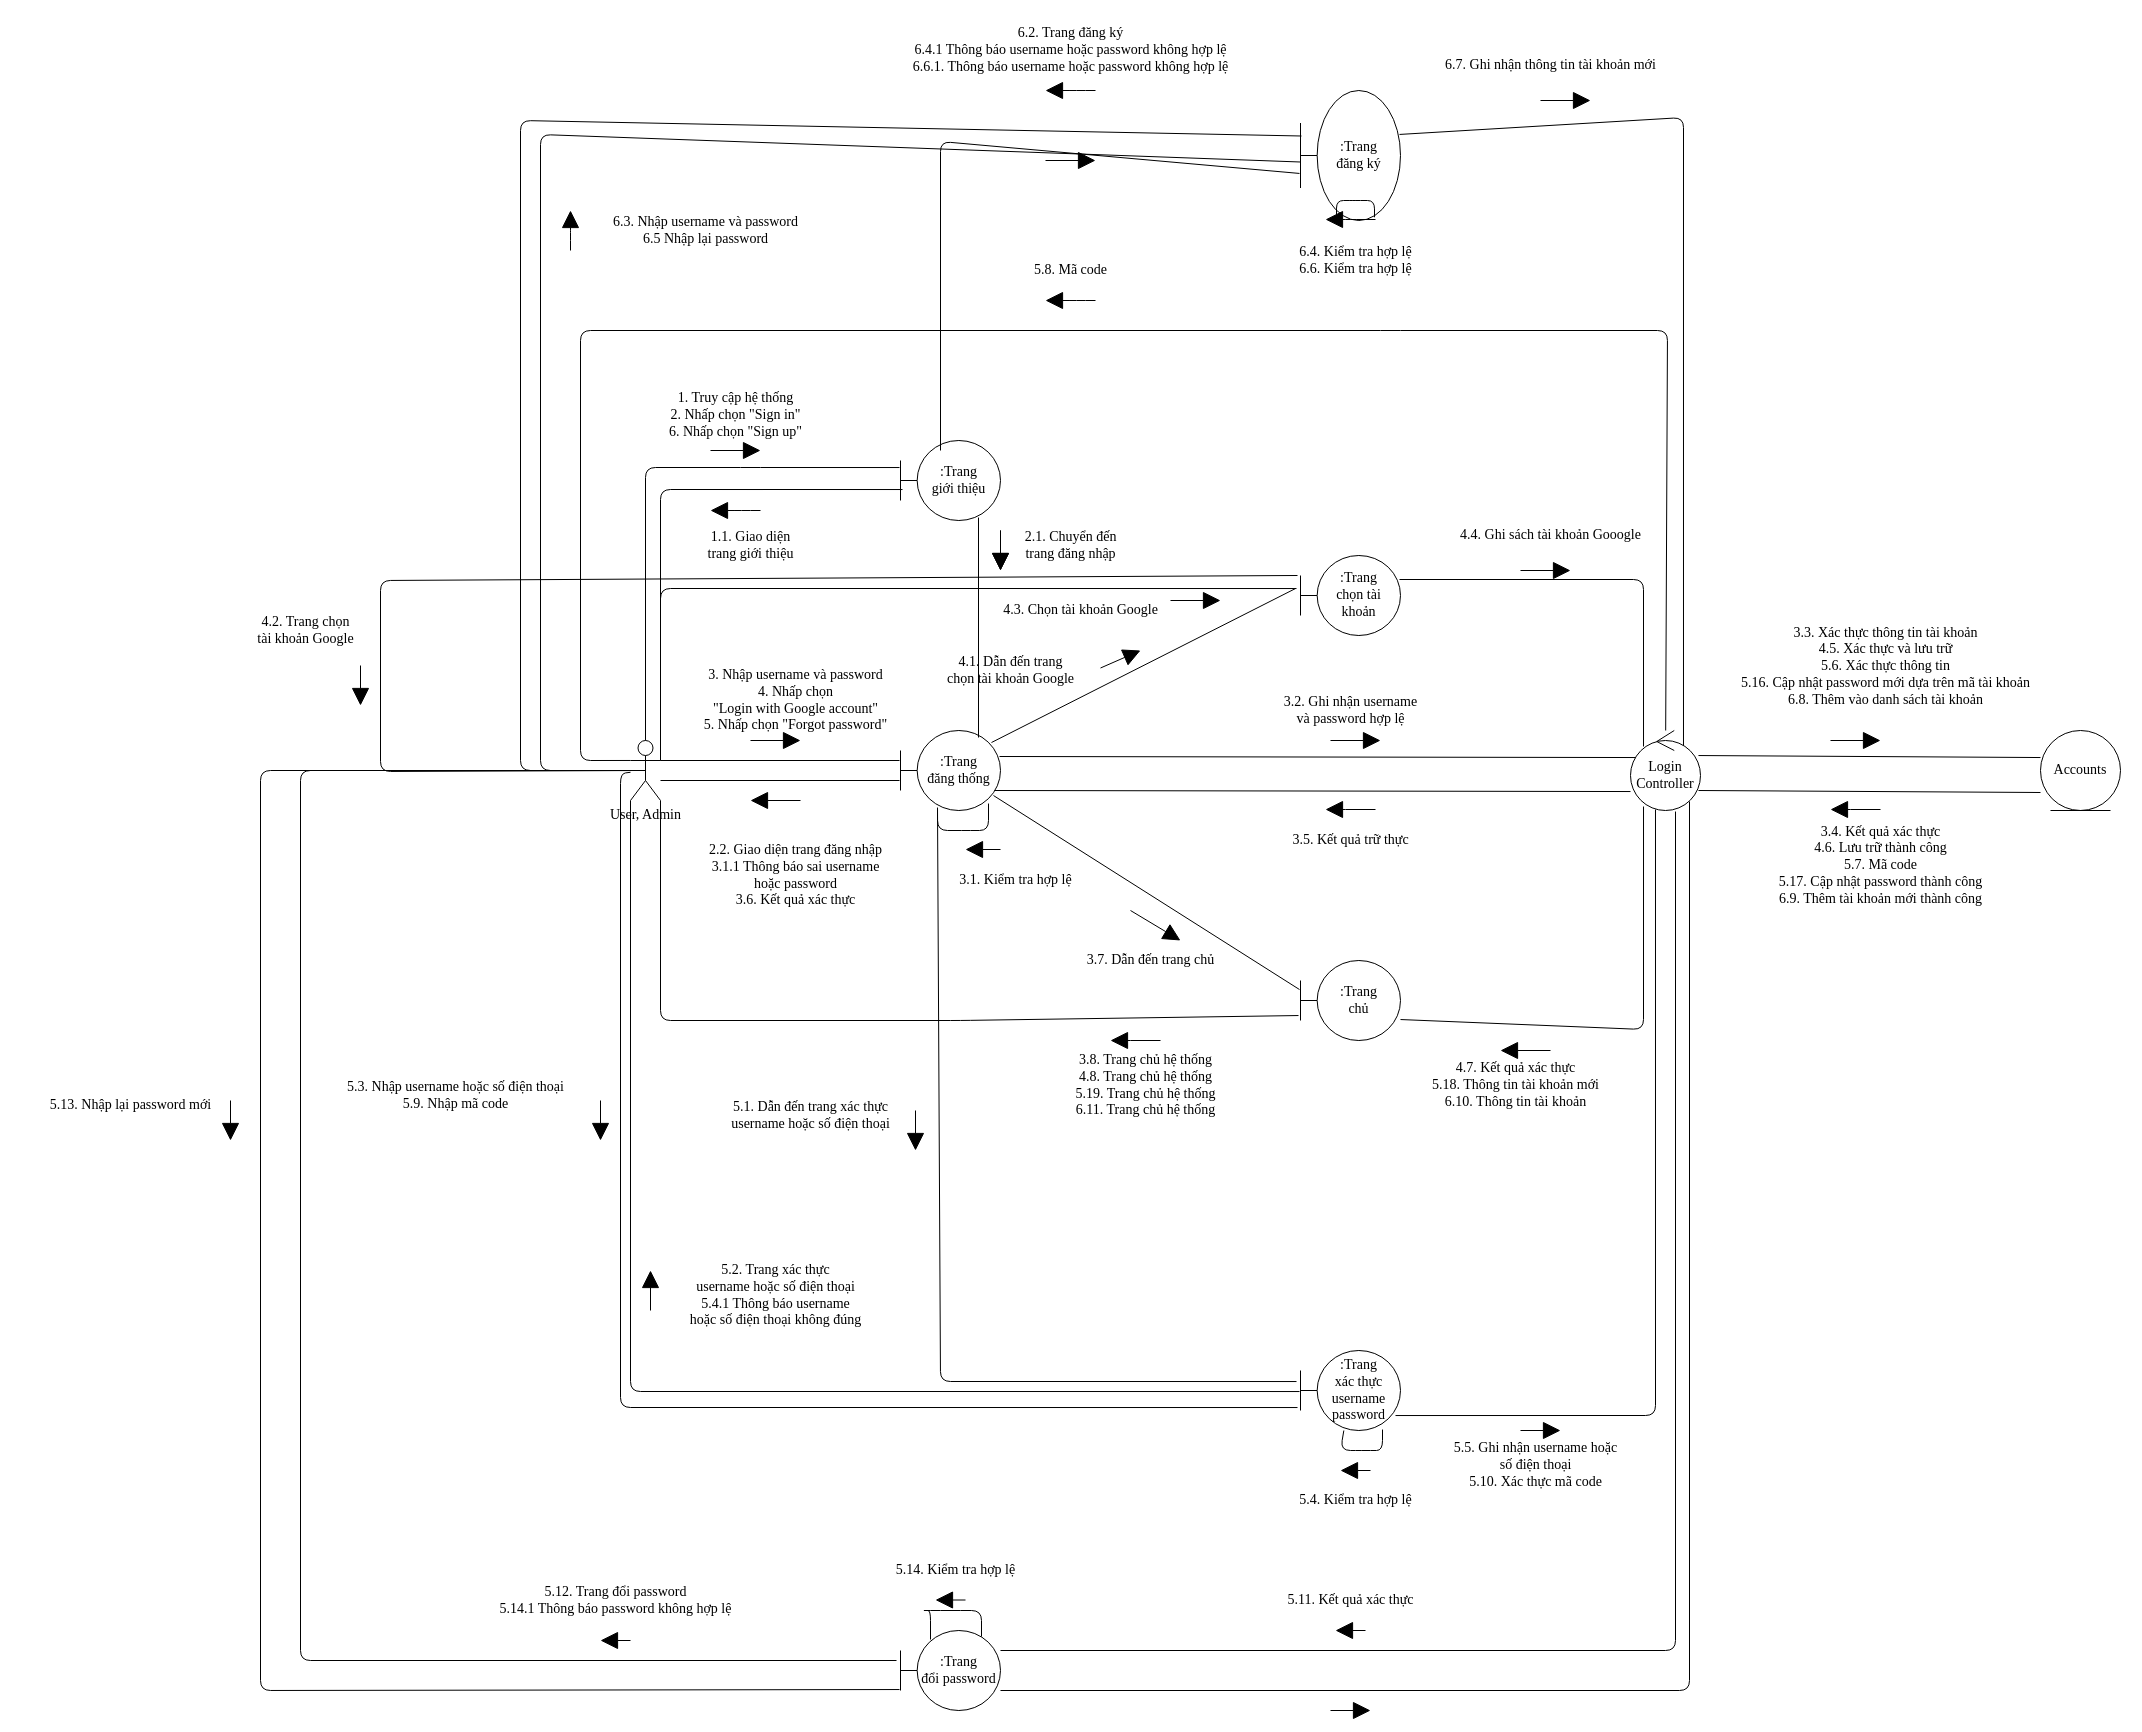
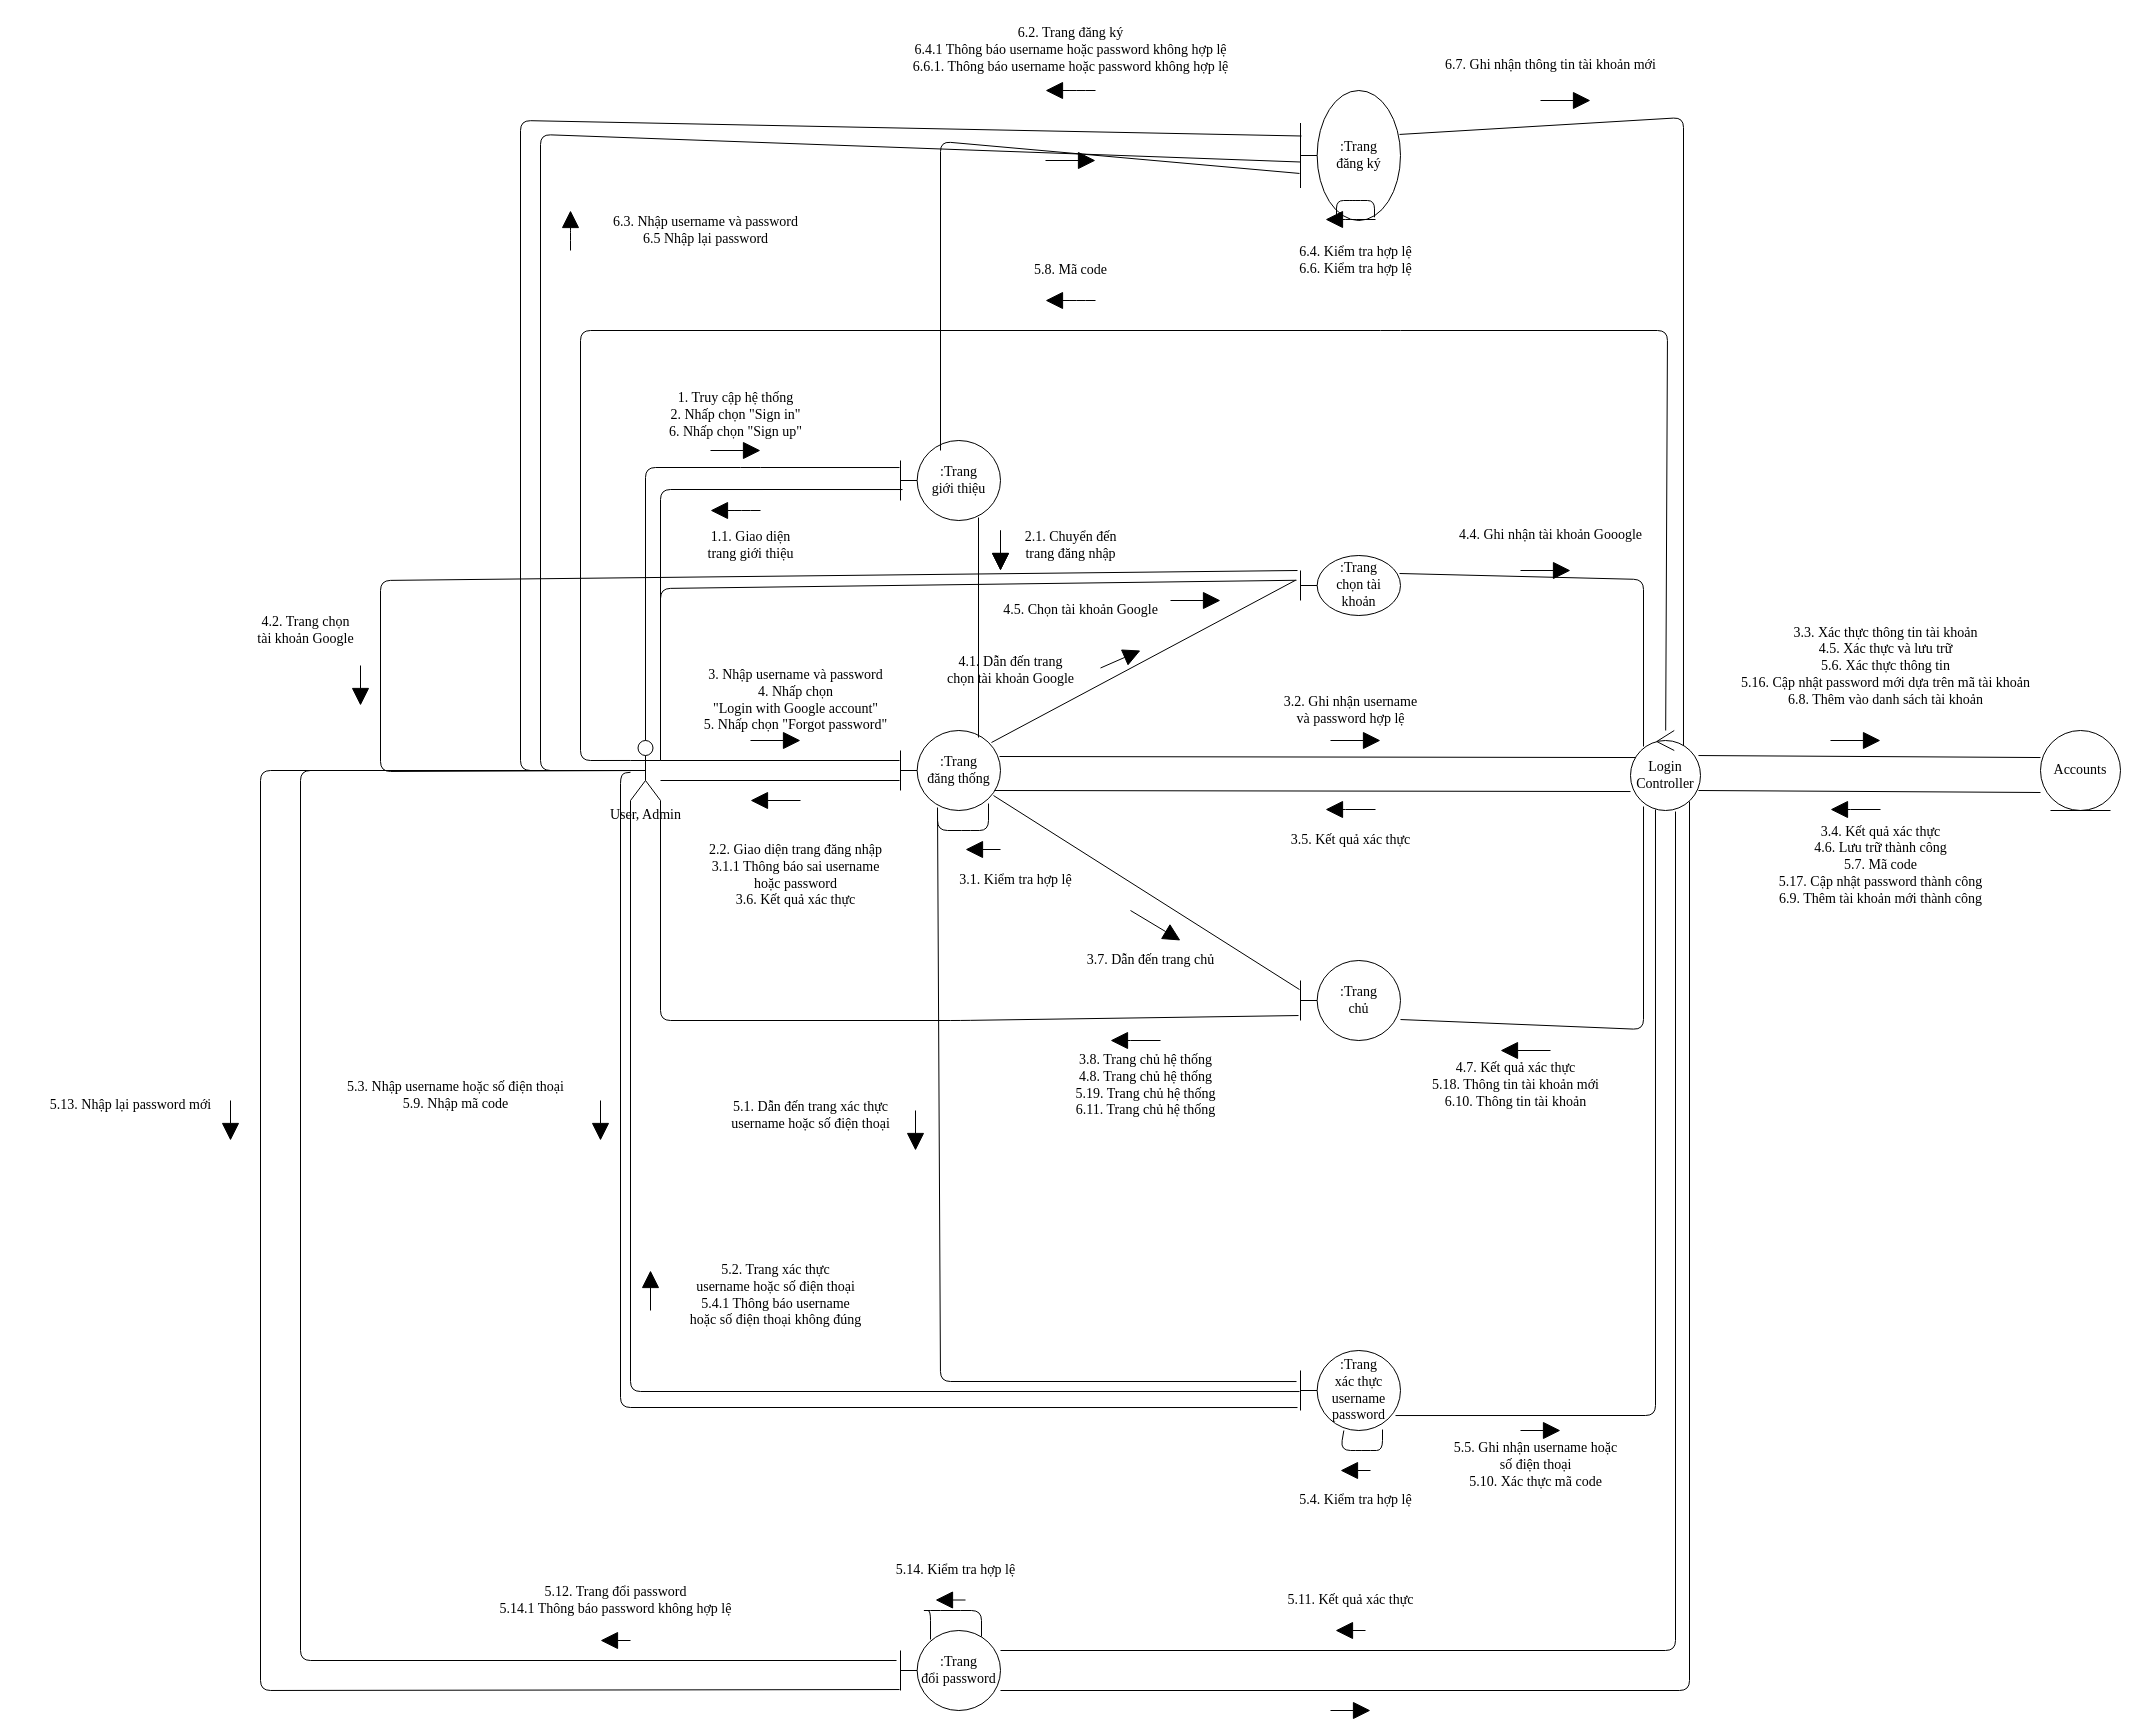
node "4.4. Ghi sách tài khoản Gooogle": label "4.4. Ghi sách tài khoản Gooogle" -> "4.4. Ghi nhận tài khoản Gooogle"
node ":Trang chọn tài khoản": size 100x80 -> 100x60
node "4.3. Chọn tài khoản Google": label "4.3. Chọn tài khoản Google" -> "4.5. Chọn tài khoản Google"
node "3.5. Kết quả trữ thực": label "3.5. Kết quả trữ thực" -> "3.5. Kết quả xác thực"
